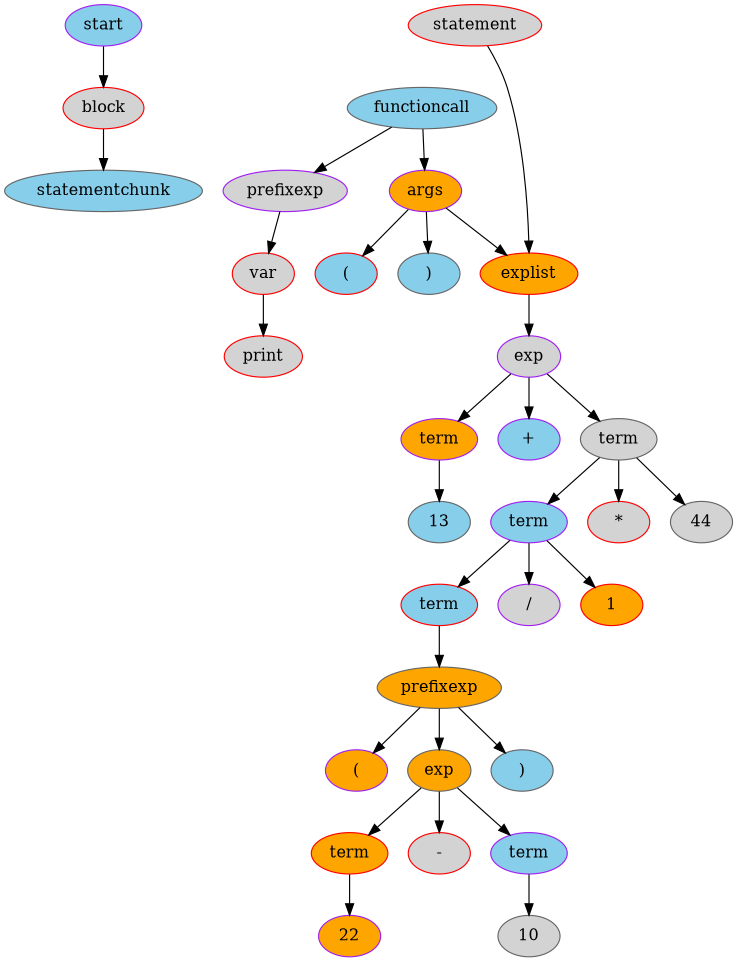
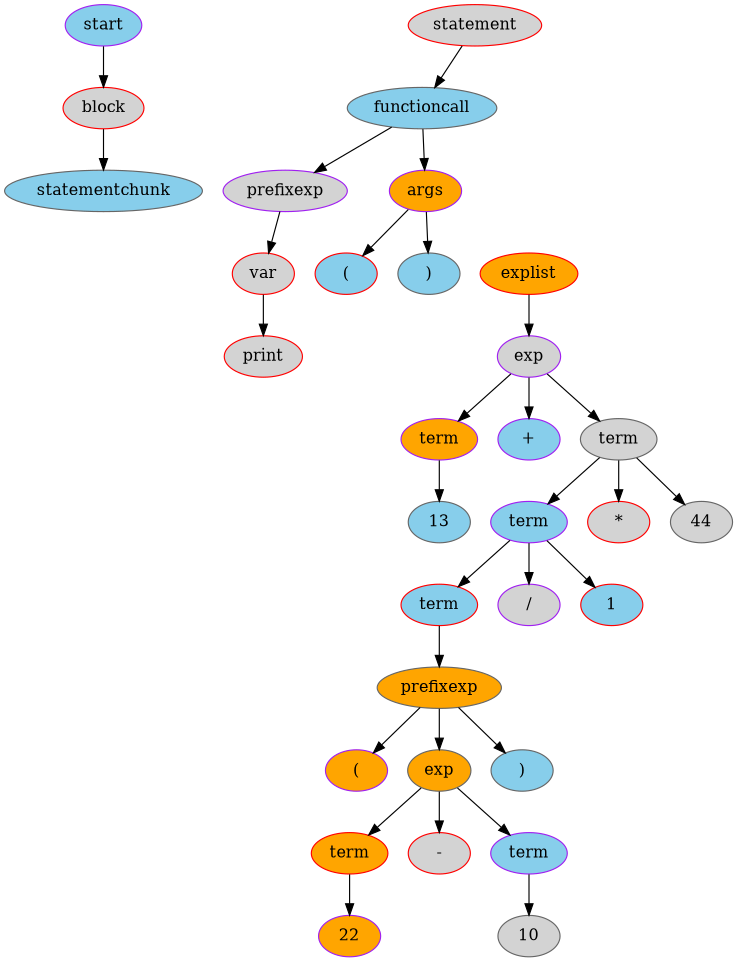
edge "statement" -> "explist": now "statement" -> "functioncall"
edge "args" -> "explist": removed
node "1": fillcolor orange -> skyblue
